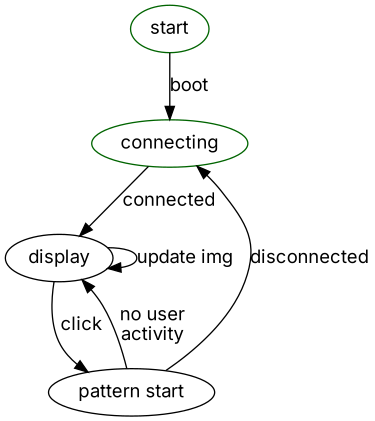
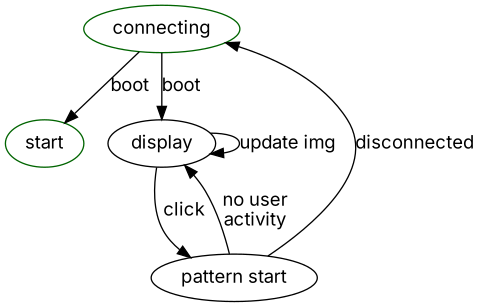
edge "start" -> "connecting": reversed
edge "connecting" -> "display": label "connected" -> "boot"
